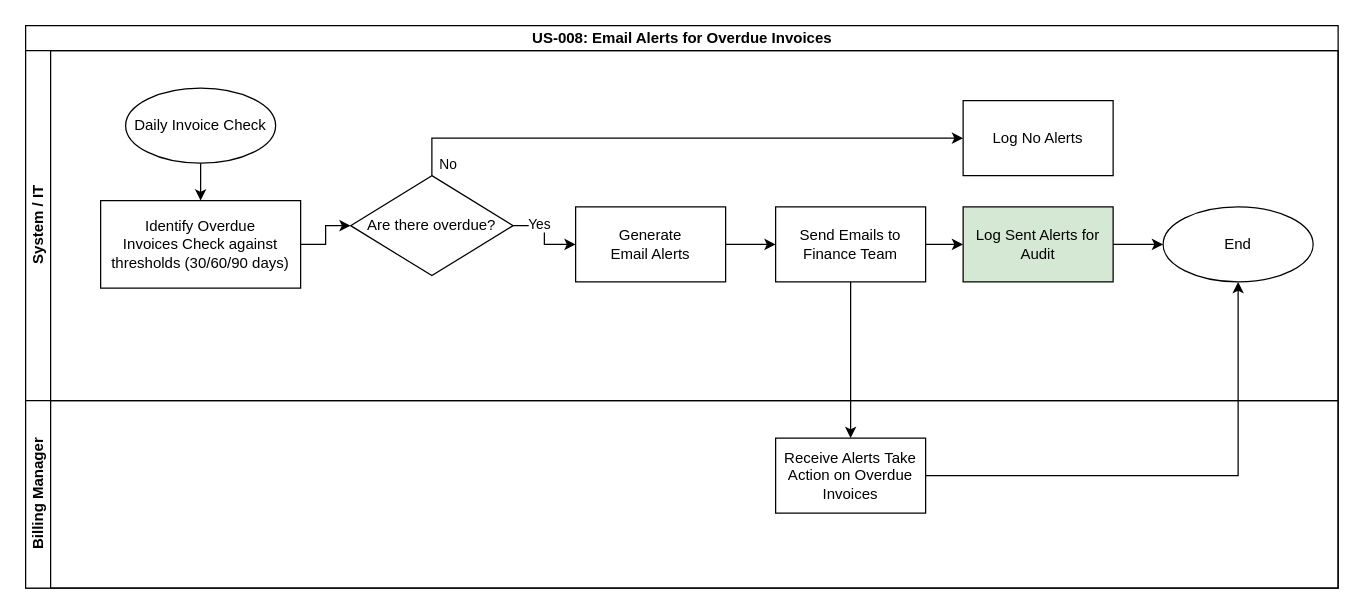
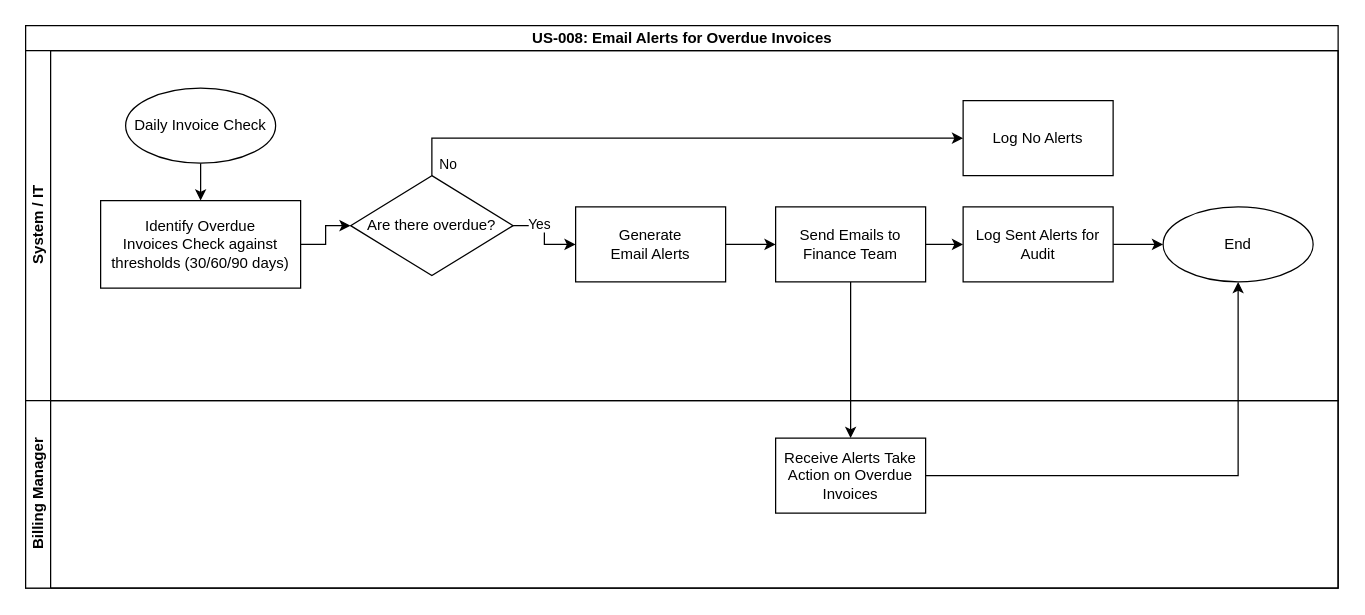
node "Log Sent Alerts for Audit": fillcolor #d5e8d4 -> #ffffff
